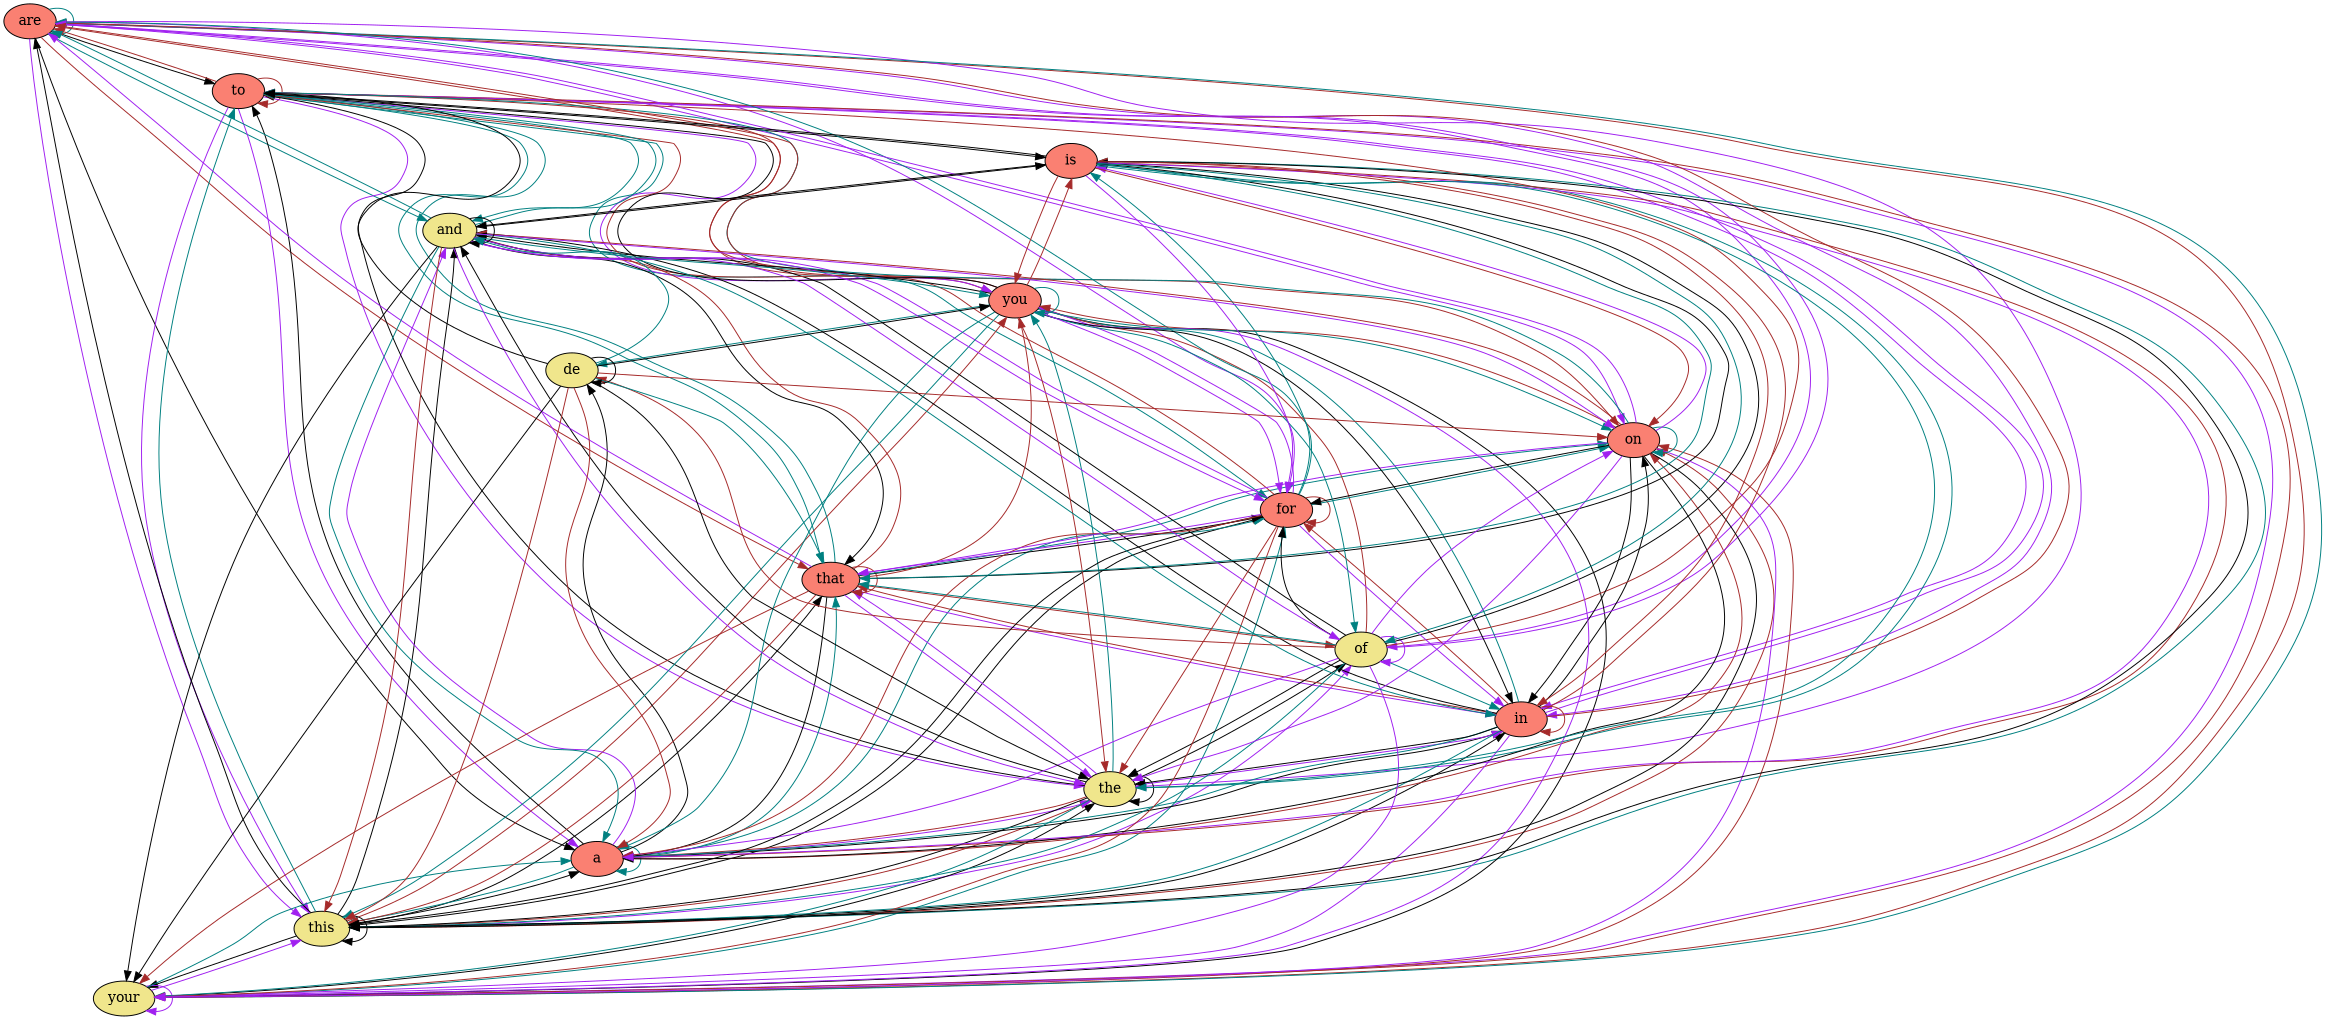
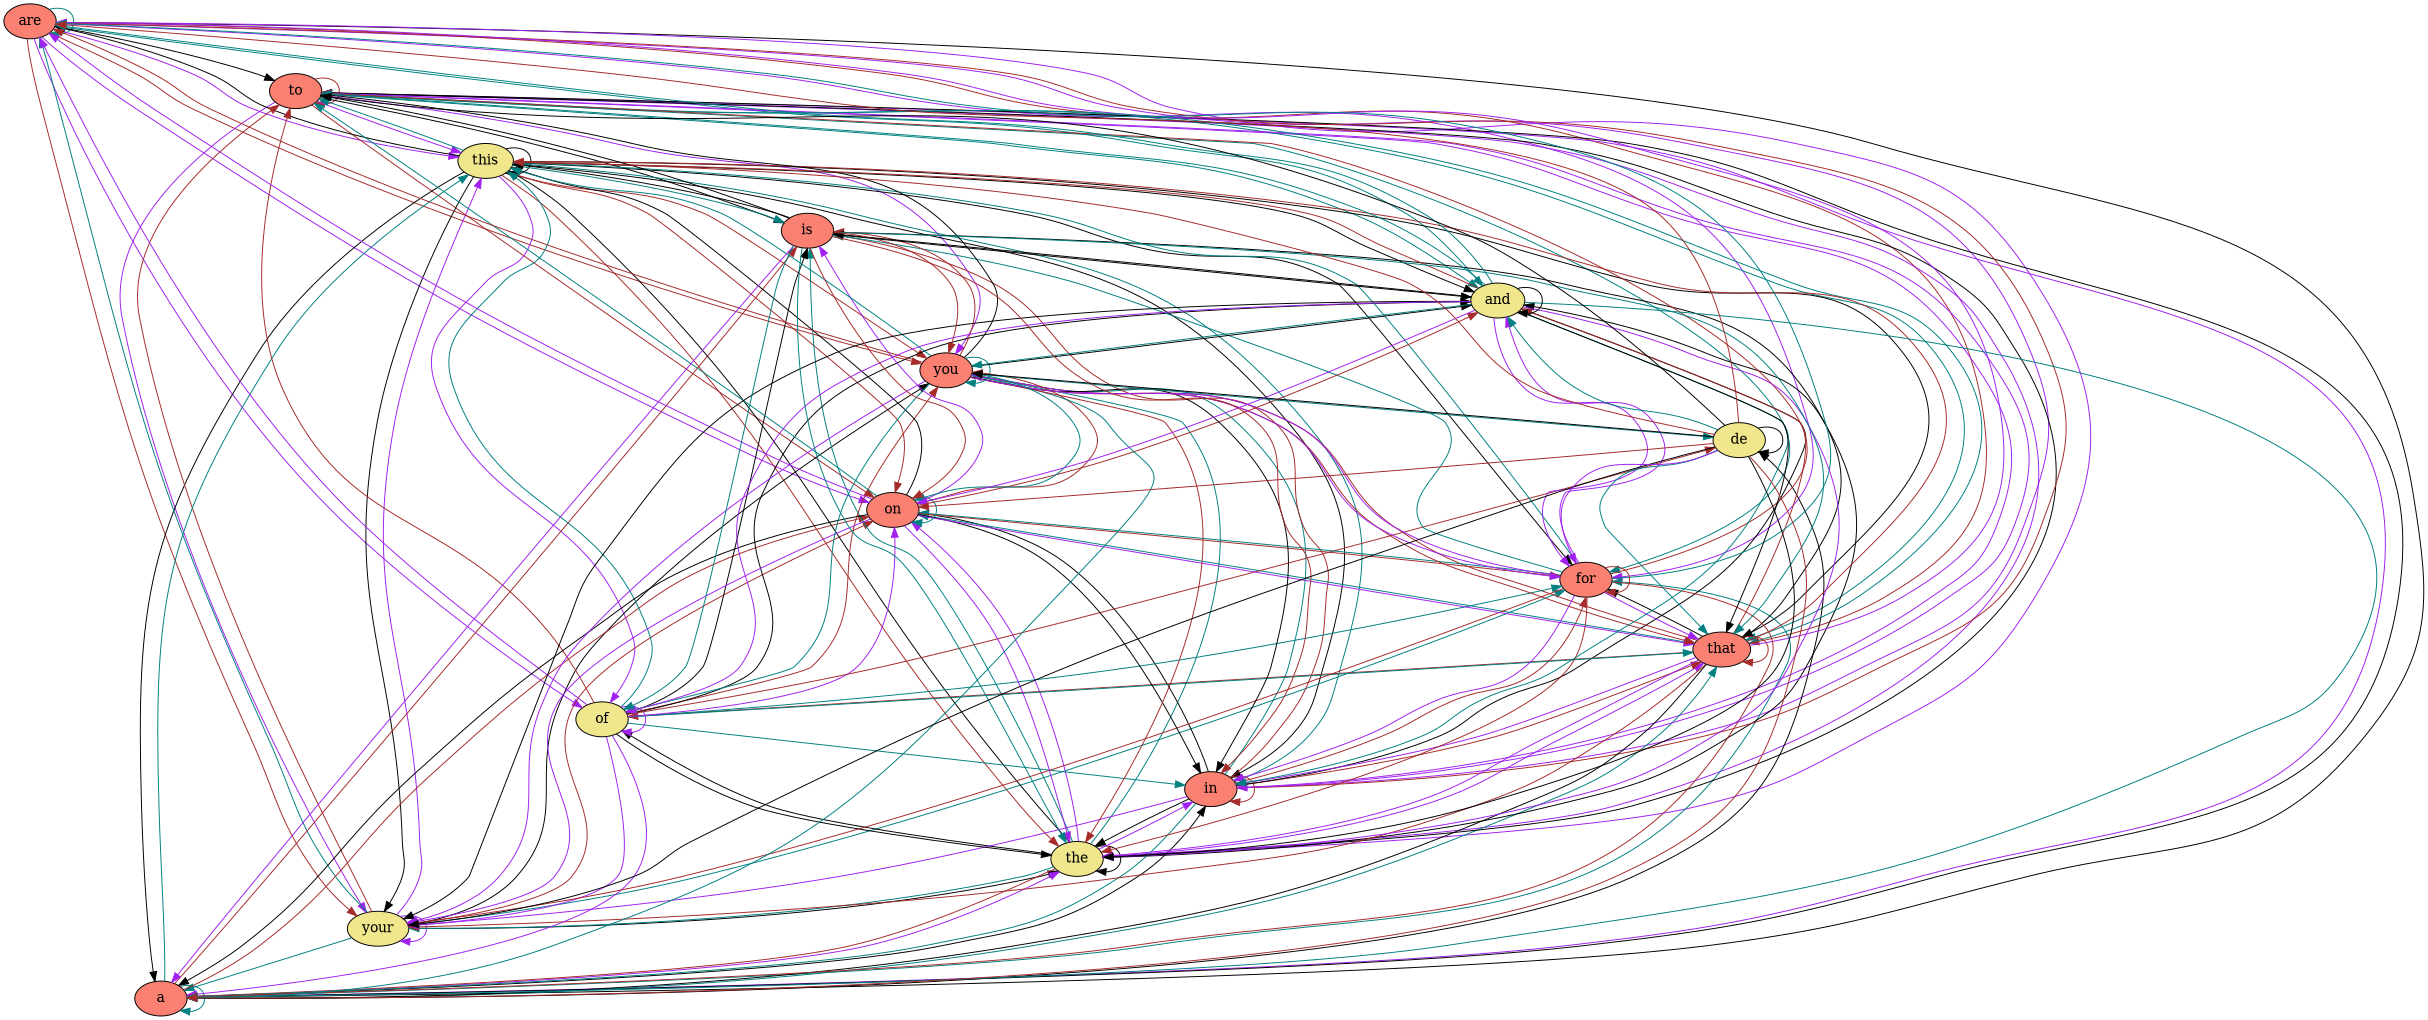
edge "to" -> "are": now "de" -> "are"
edge "is" -> "for": now "de" -> "for"
edge "on" -> "for": color black -> brown
edge "you" -> "that": added
edge "of" -> "for": color black -> teal
edge "a" -> "and": removed
edge "the" -> "on": added
edge "for" -> "this": color black -> teal
